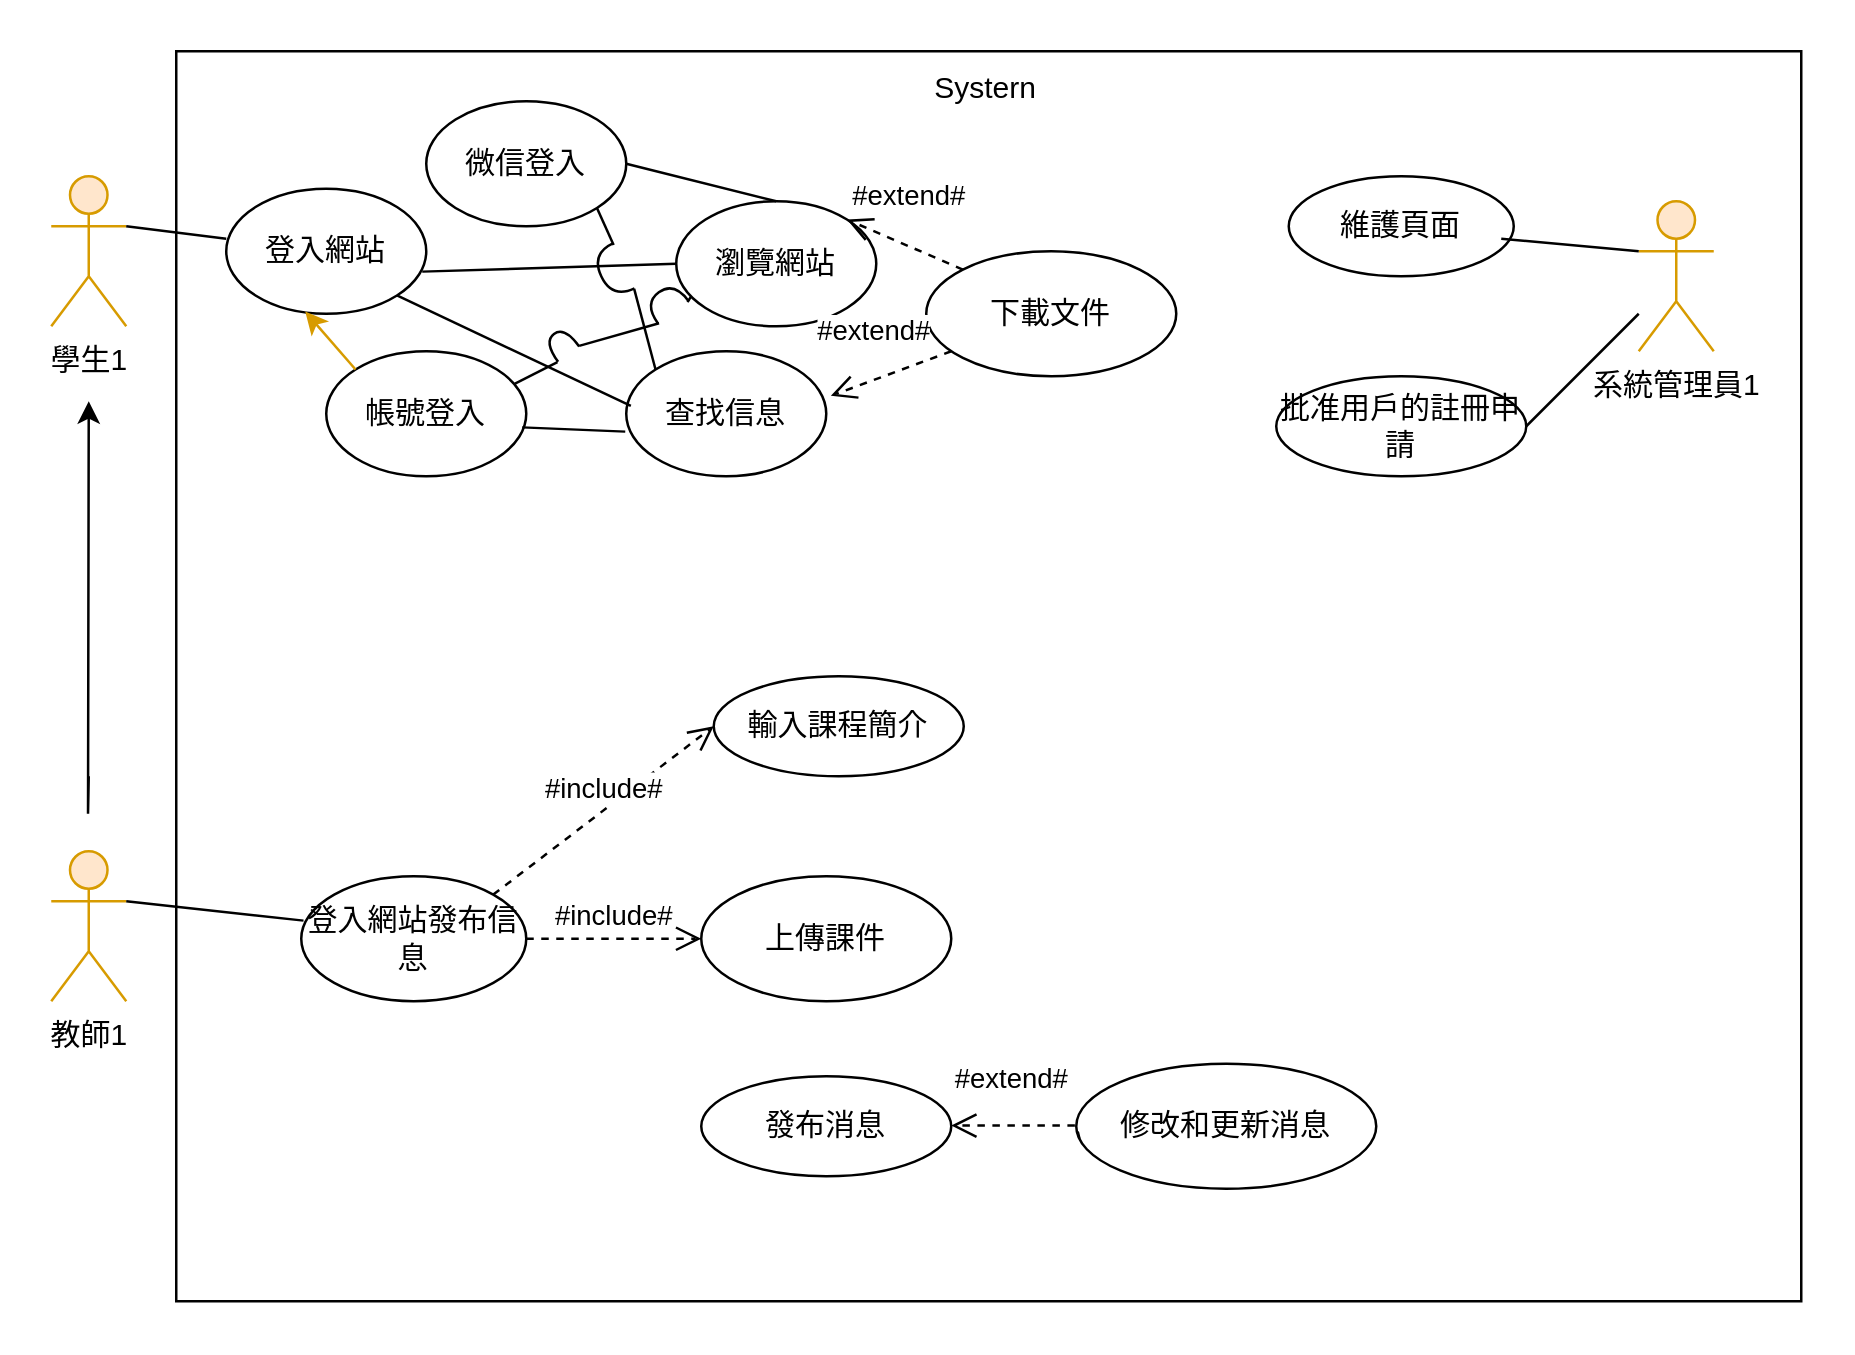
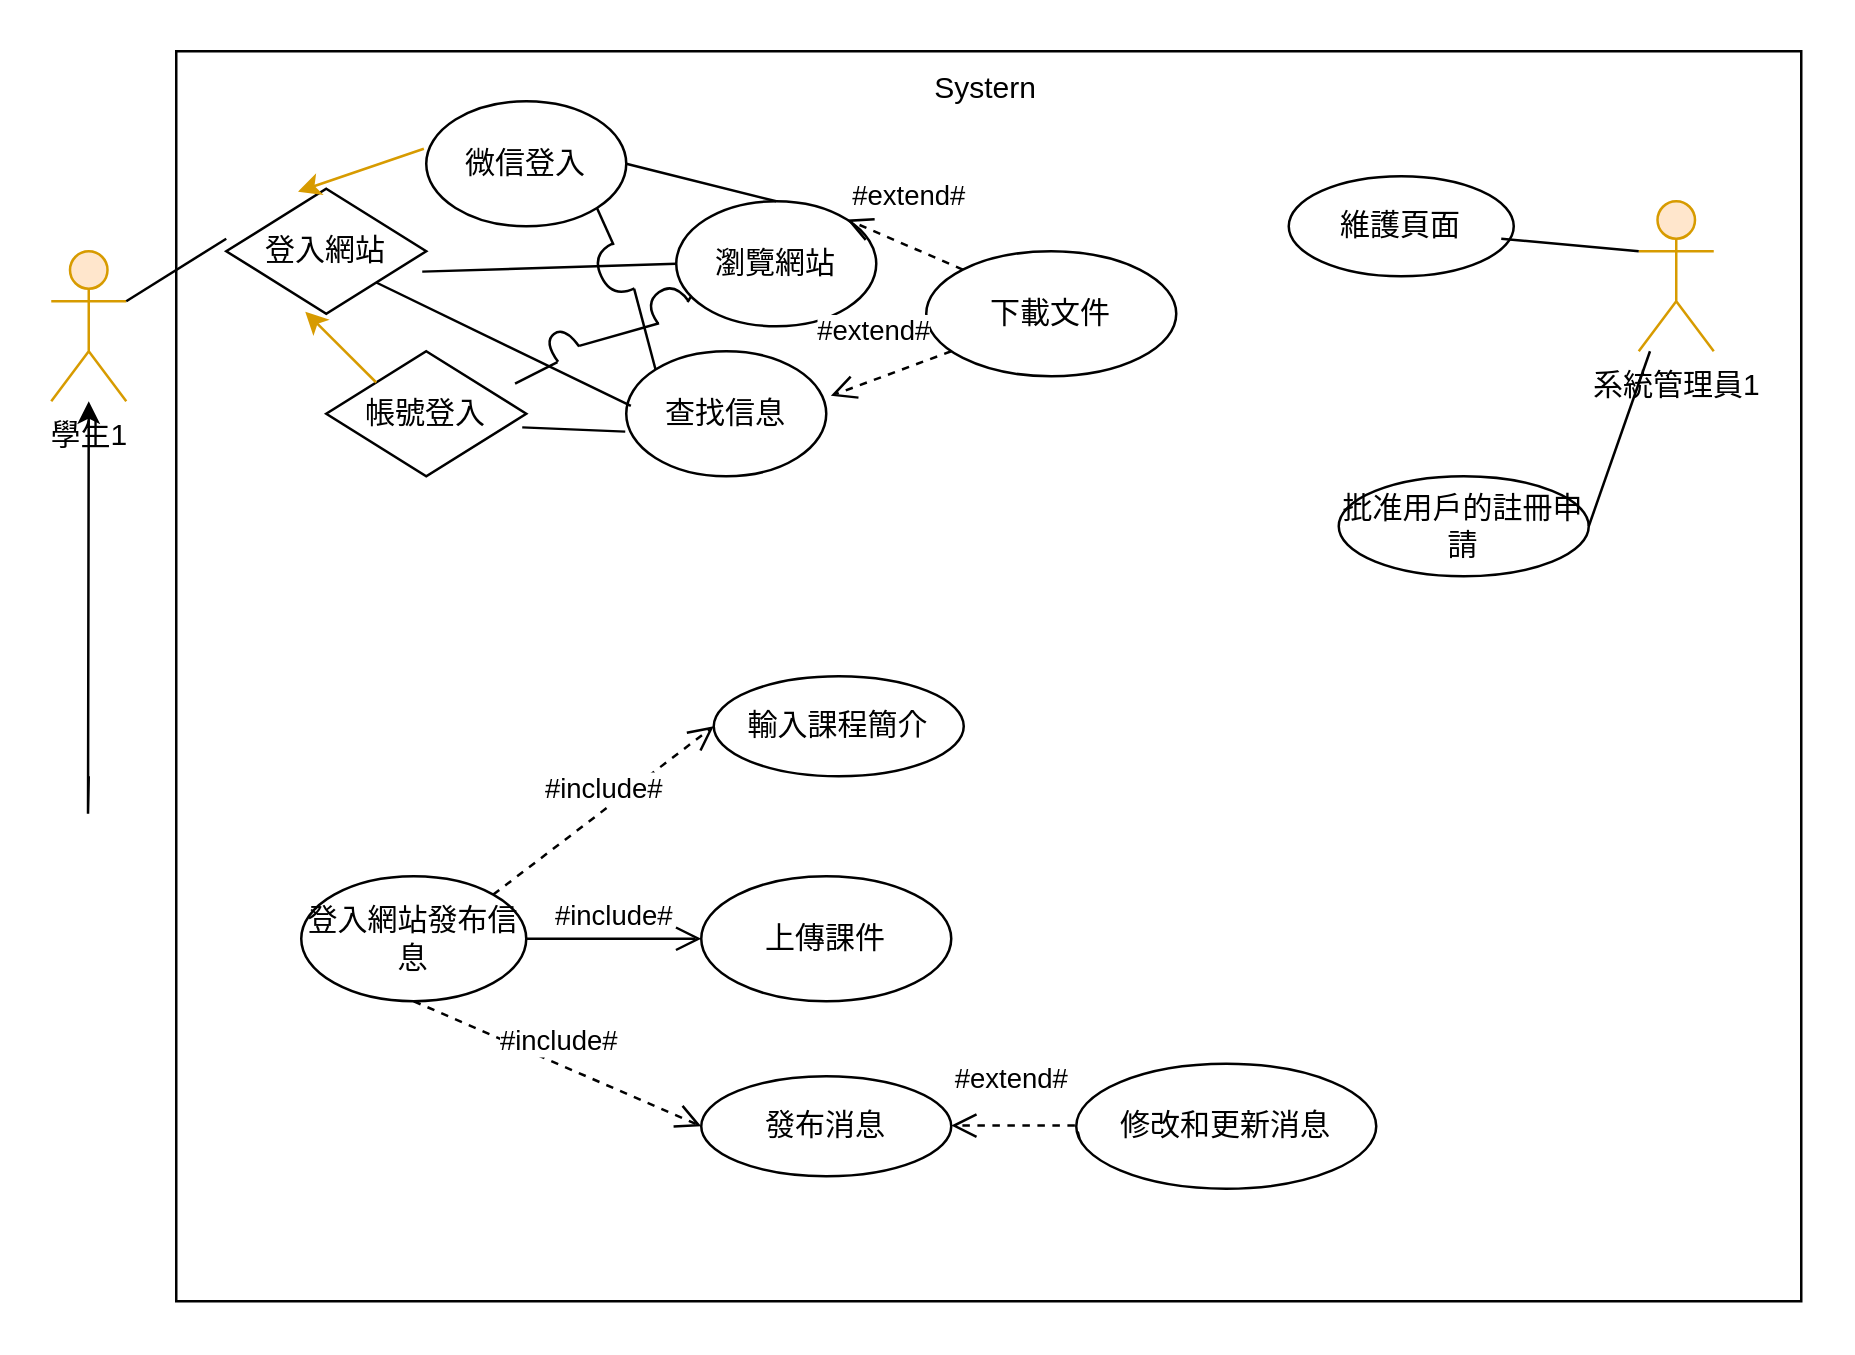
edge "微信登入" -> "登入網站": added
node "學生1": moved (89, 251) -> (89, 326)
node "登入網站": shape ellipse -> diamond
node "帳號登入": shape ellipse -> diamond
node "批准用戶的註冊申請": moved (1401, 426) -> (1464, 526)
edge "教師1" -- "登入網站發布信息": removed
node "教師1": removed
edge "登入網站發布信息" -> "上傳課件": style dashed -> solid
edge "登入網站發布信息" -> "發布消息": added, label "#include#"
